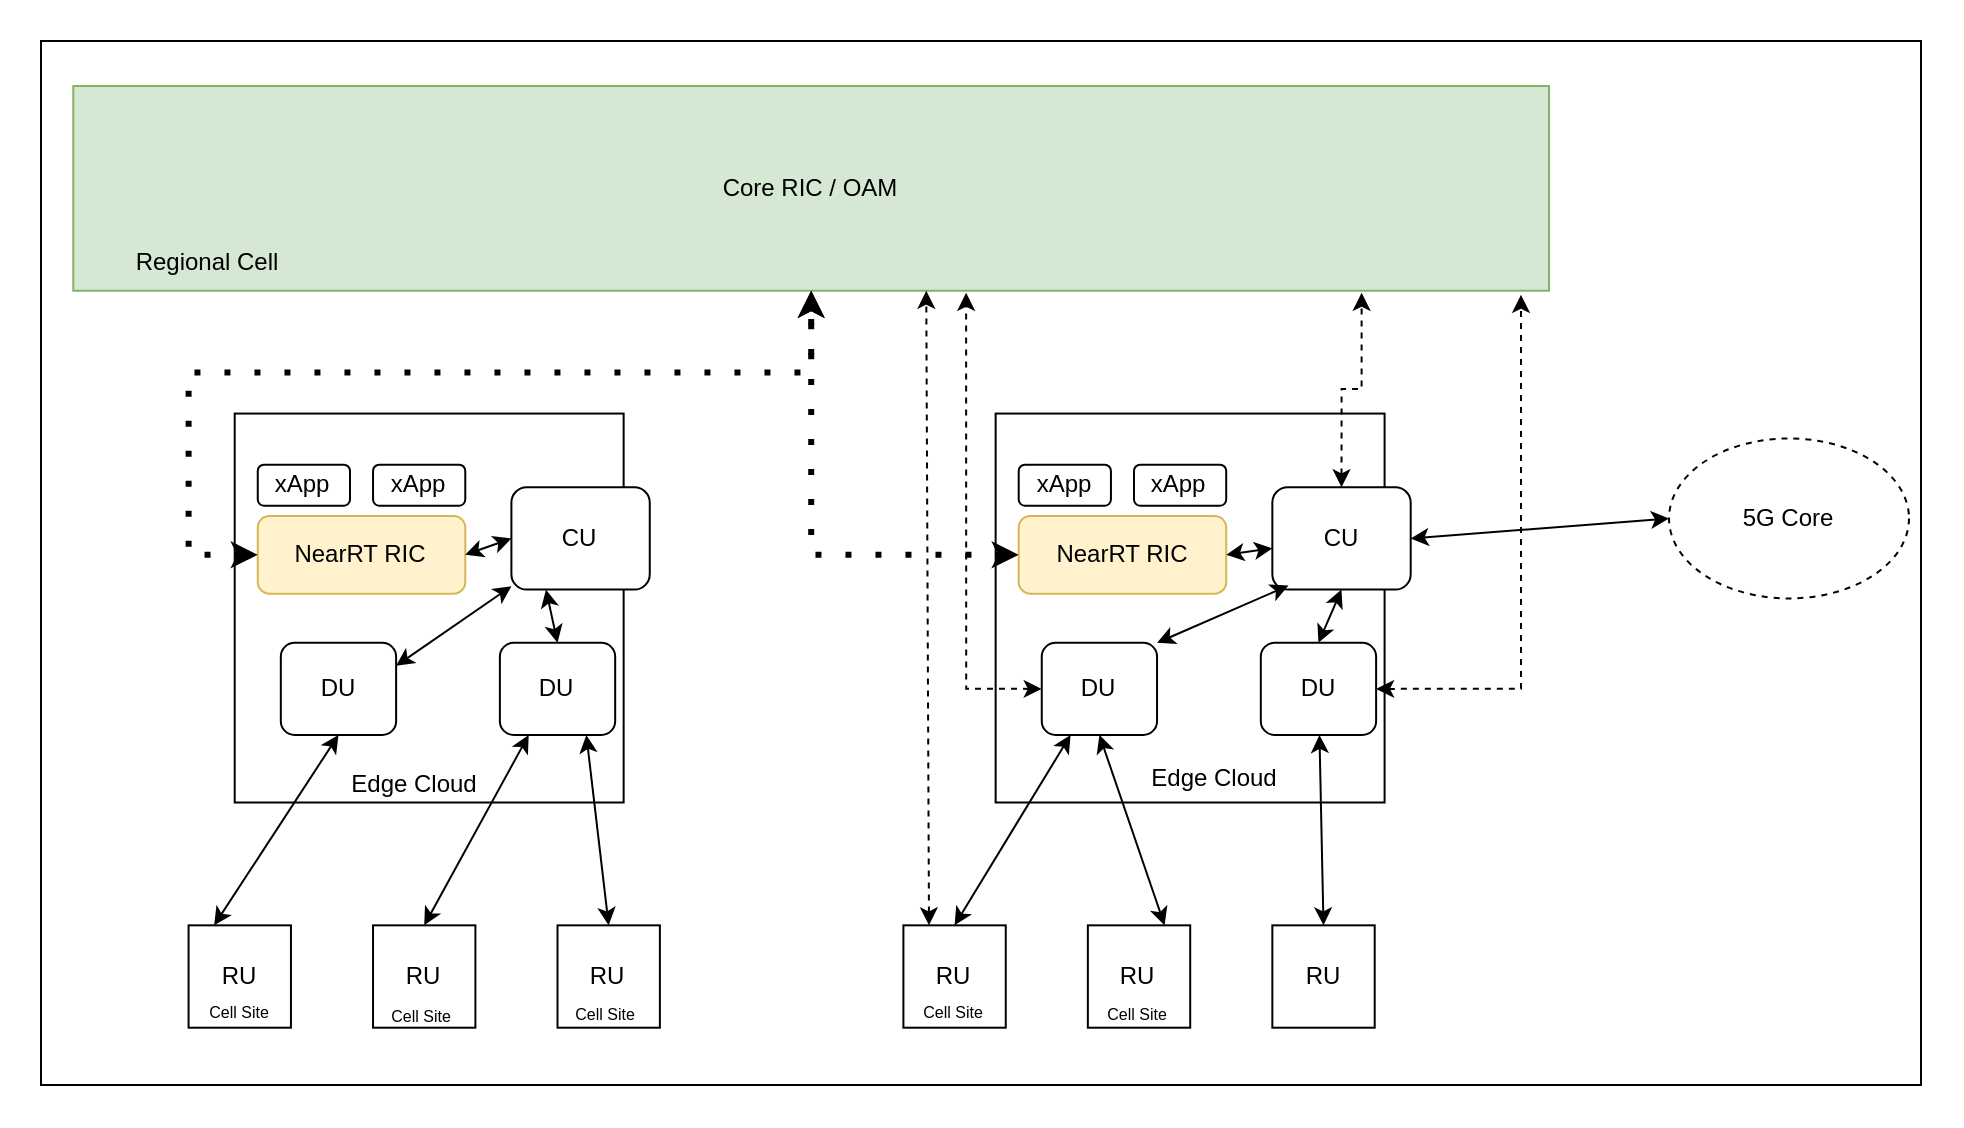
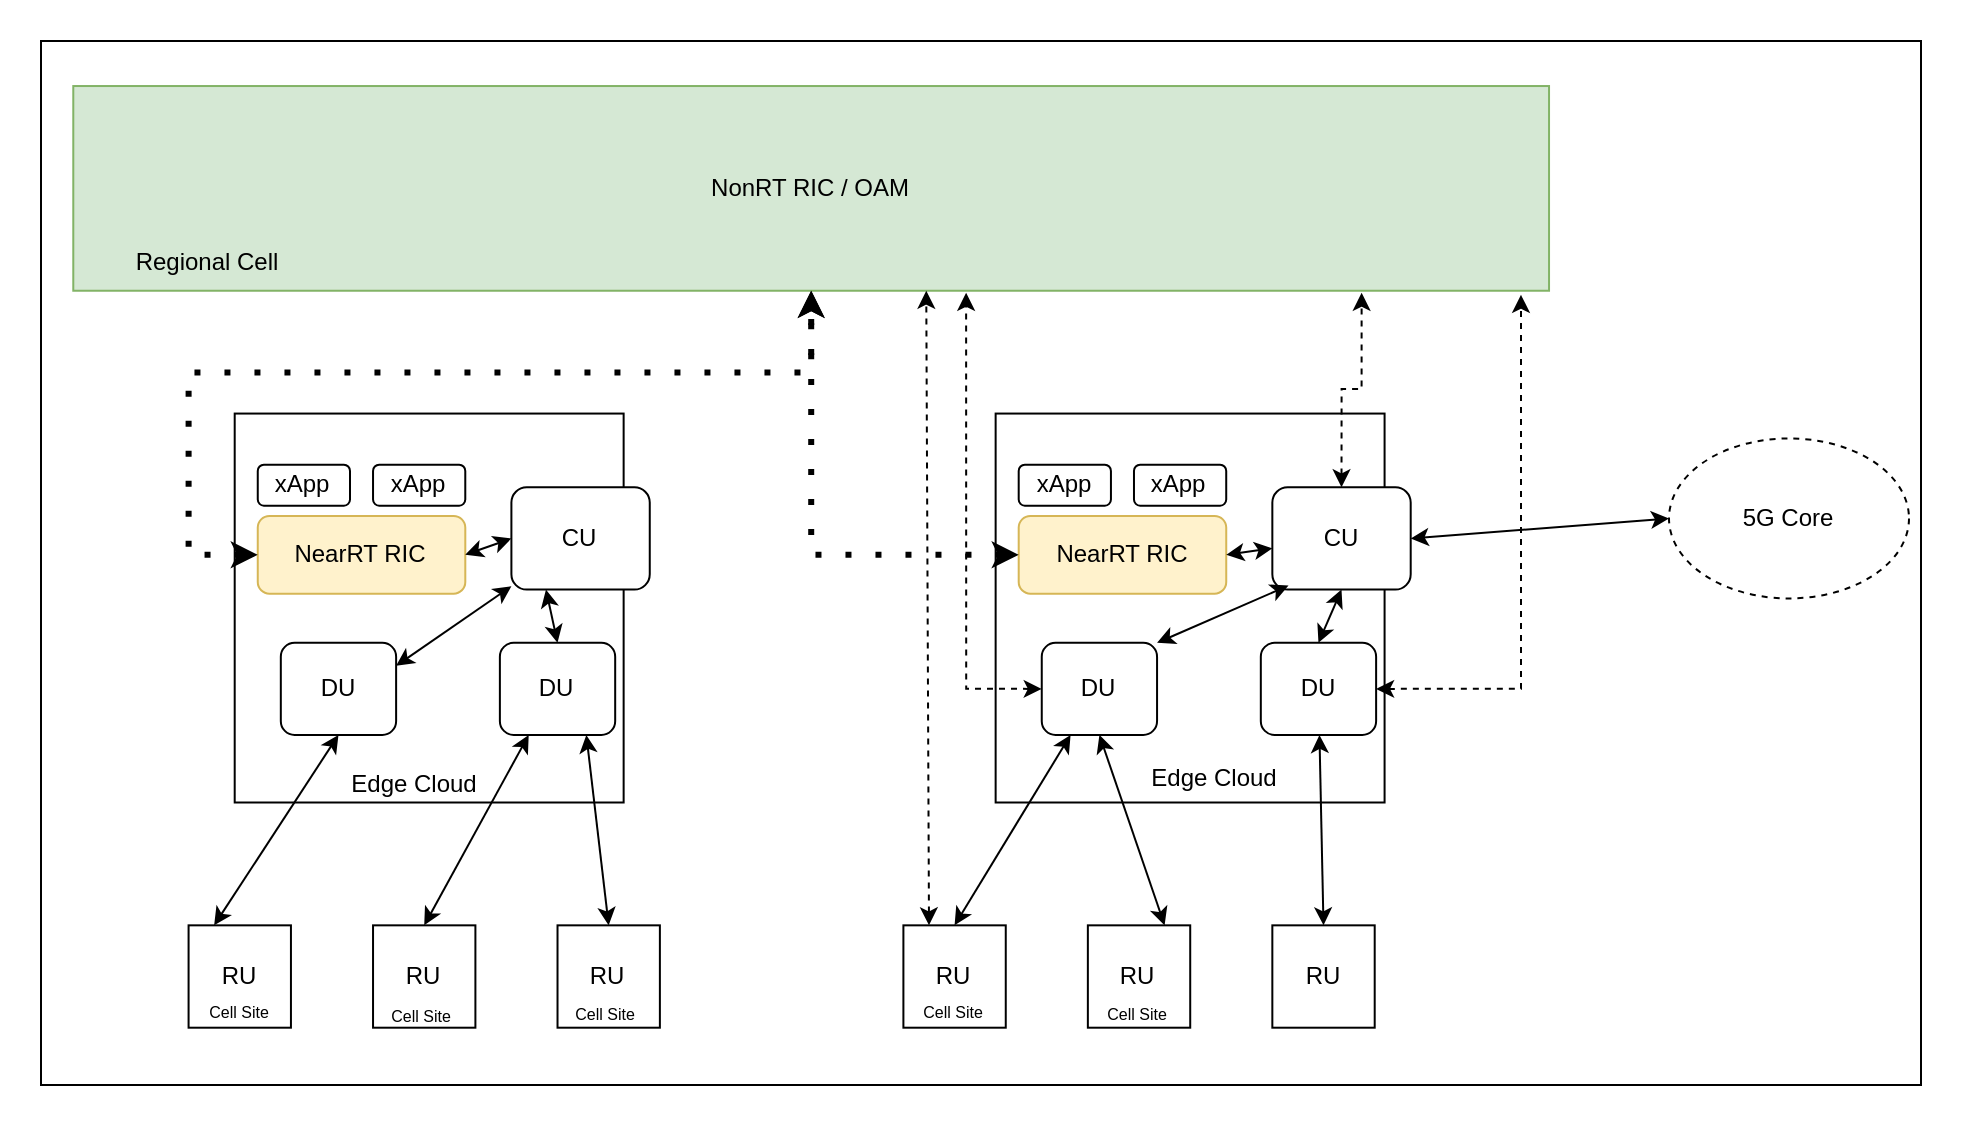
node "Core RIC / OAM": label "Core RIC / OAM" -> "NonRT RIC / OAM"
